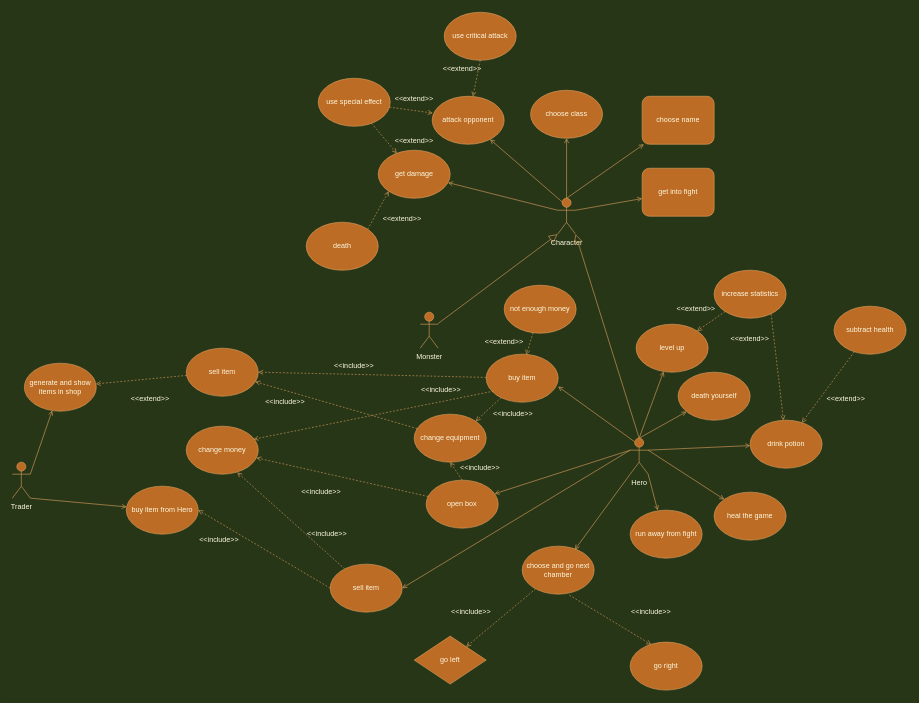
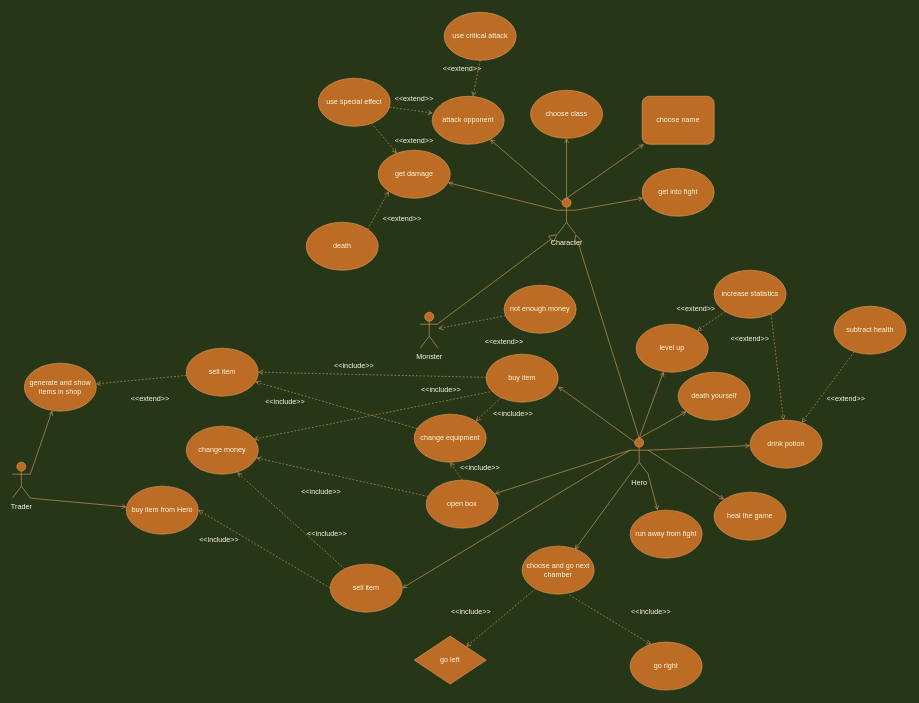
node "get into fight": shape rounded rectangle -> ellipse
edge "not enough money" -> "buy item": now "not enough money" -> "Monster"
